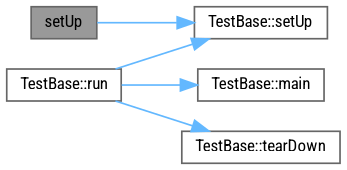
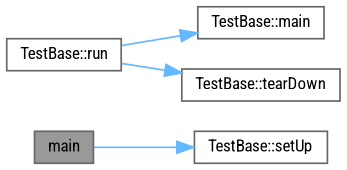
node "setUp": label "setUp" -> "main"
edge "TestBase::run" -> "TestBase::setUp": removed
